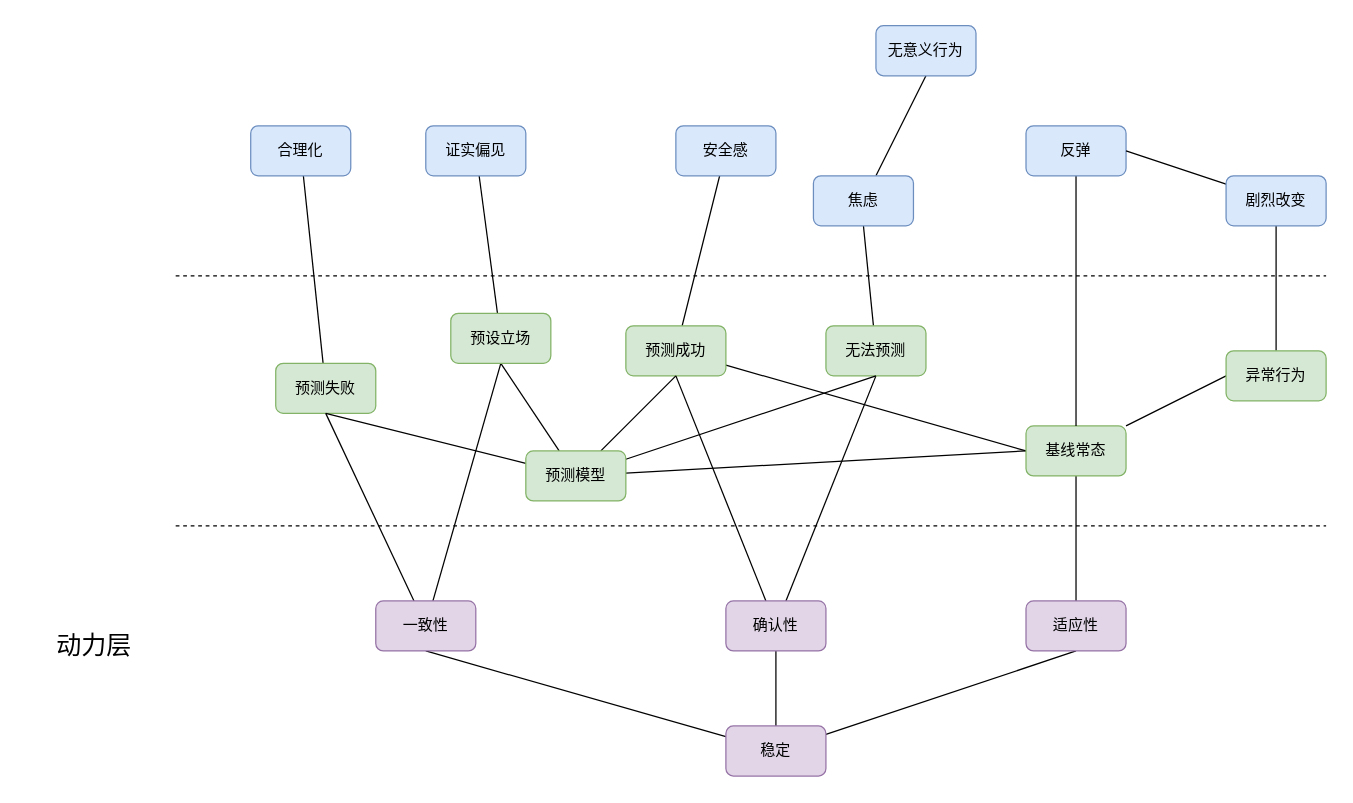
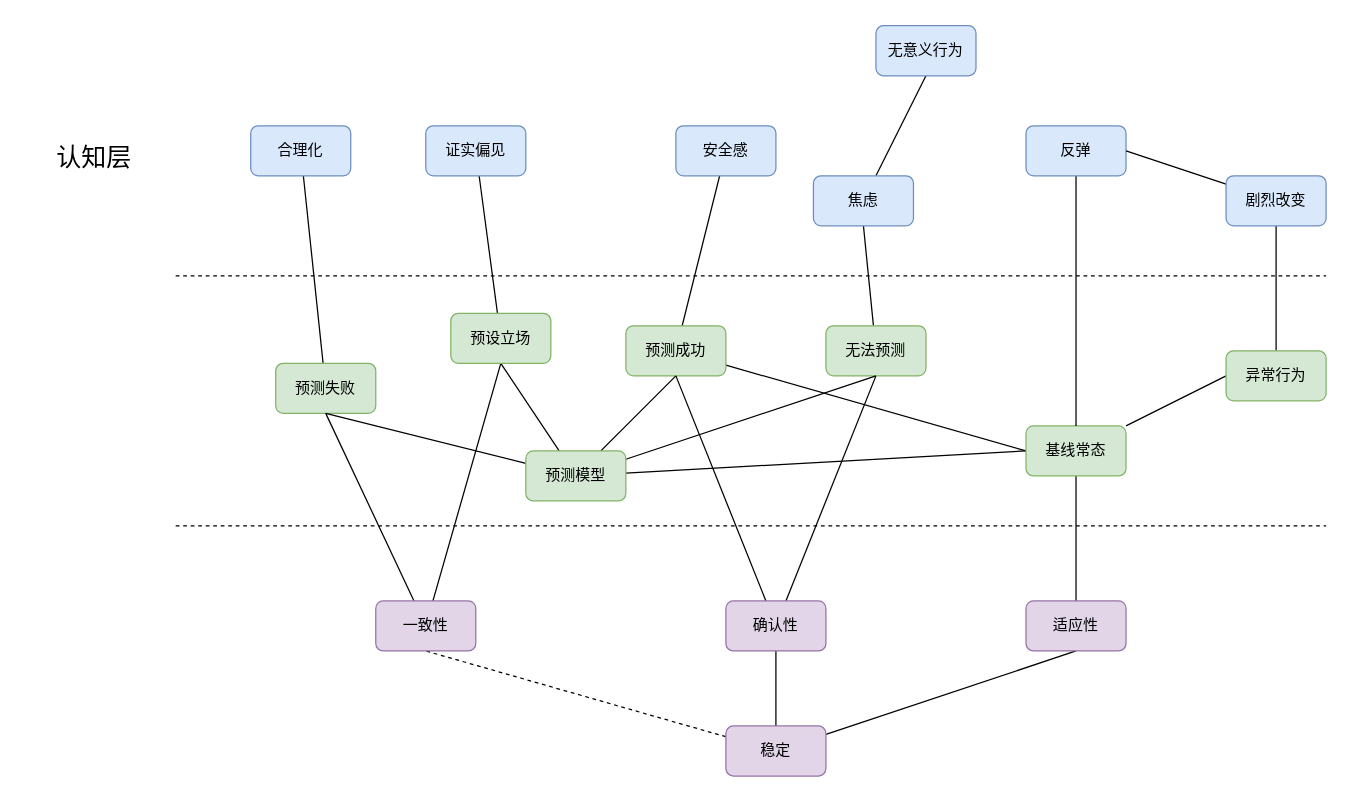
node "认知层": added
node "动力层": removed
edge "一致性" -- "稳定": style solid -> dashed
